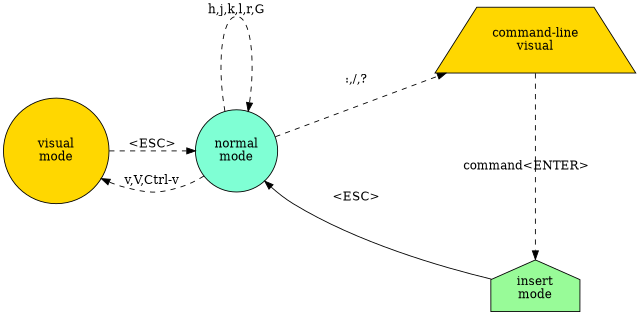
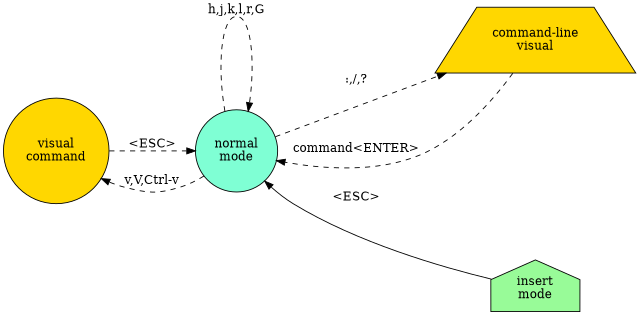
node "visual mode": label "visual mode" -> "visual command"
edge "command-line visual" -> "insert mode": now "command-line visual" -> "normal mode"
